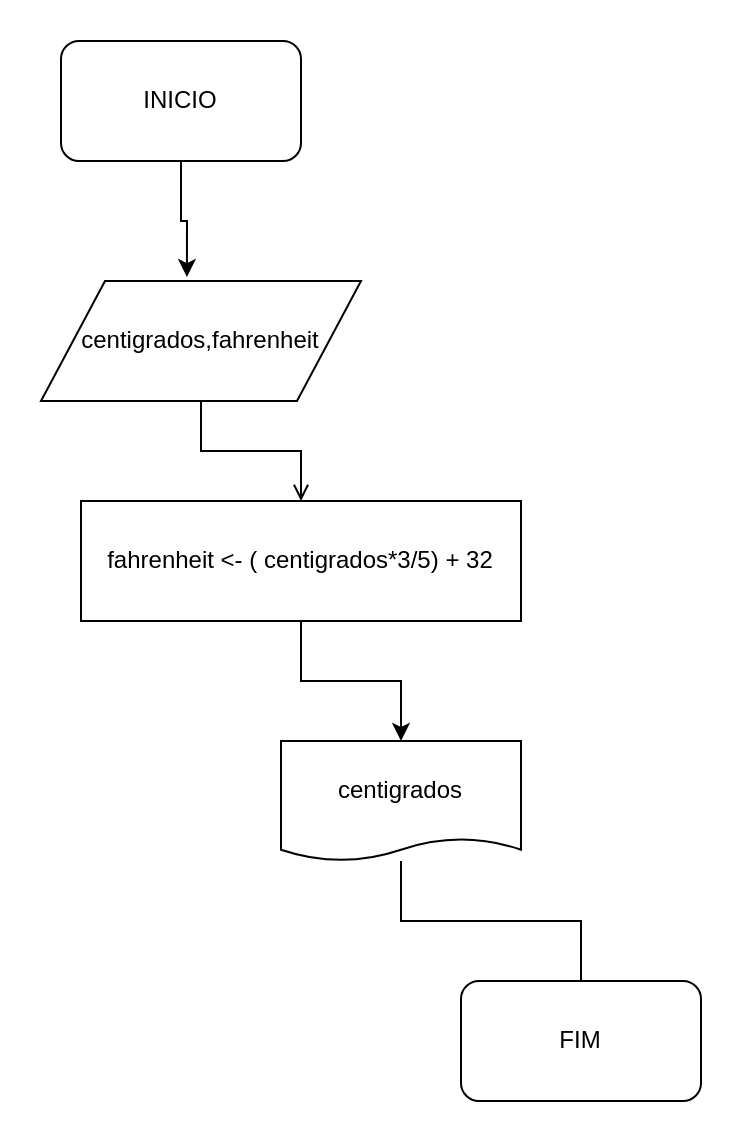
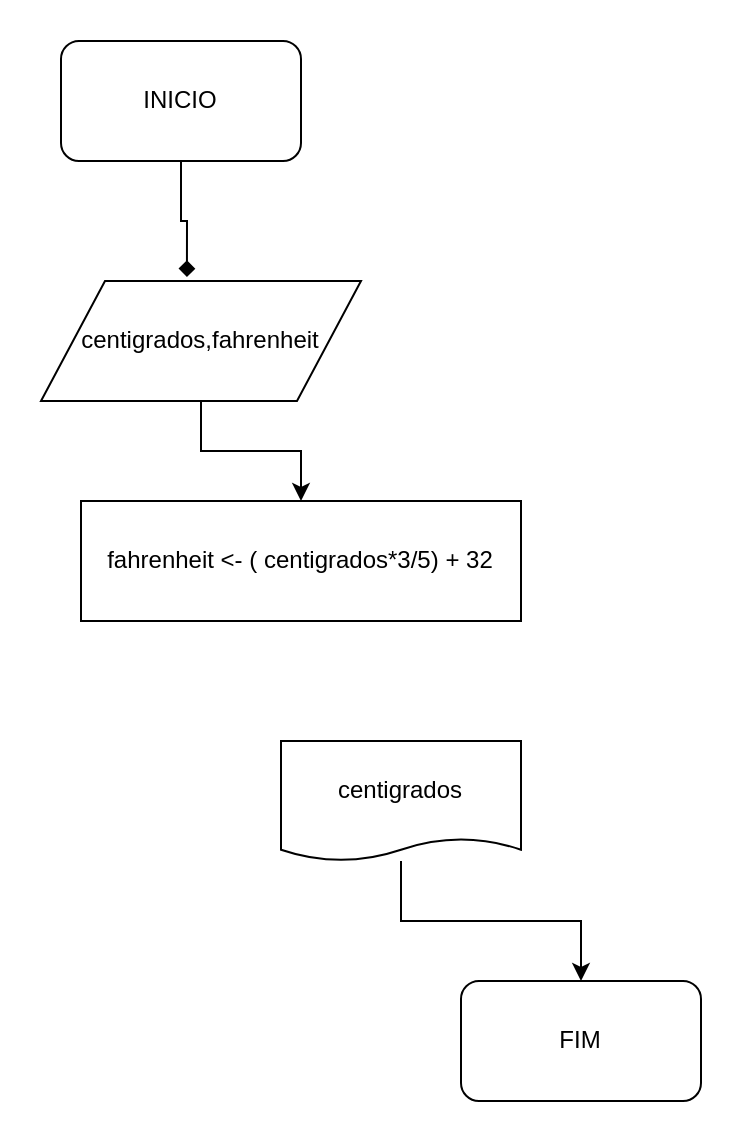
edge "INICIO" -> "centigrados,fahrenheit": arrowhead classic -> diamond
edge "centigrados,fahrenheit" -> "fahrenheit <- ( centigrados*3/5) + 32": arrowhead open -> classic
edge "fahrenheit <- ( centigrados*3/5) + 32" -> "centigrados": removed
edge "centigrados" -- "FIM": arrowhead none -> classic
